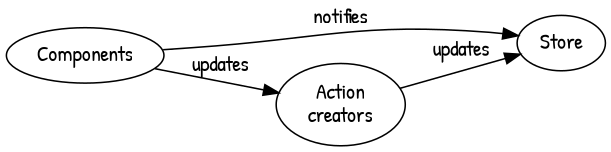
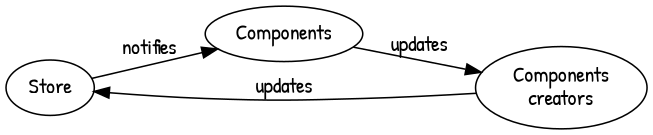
edge "Components" -> "Store": reversed
node "Action creators": label "Action creators" -> "Components creators"
